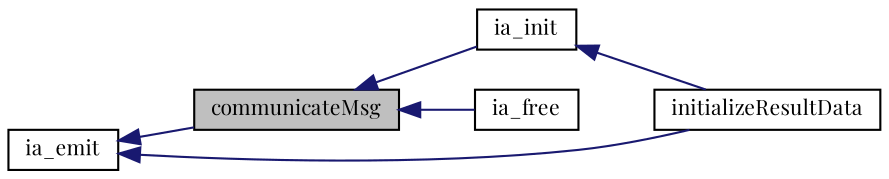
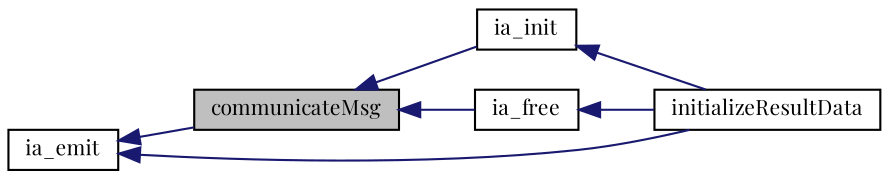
edge "initializeResultData" -> "ia_free": added
